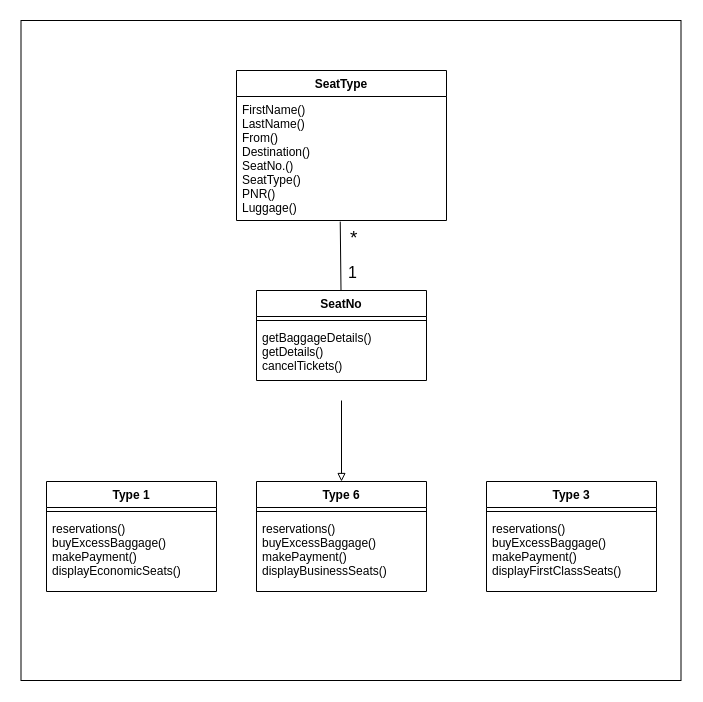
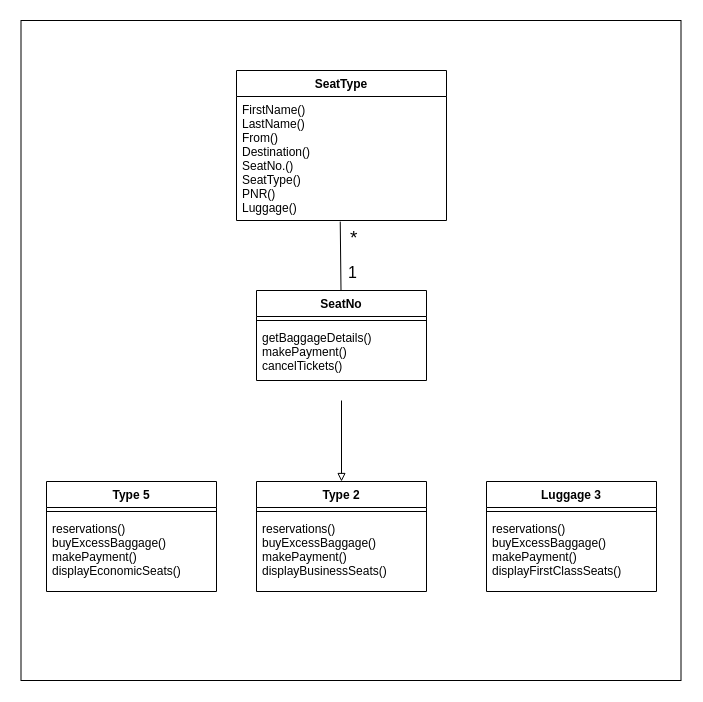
node "getBaggageDetails() getDetails() cancelTickets()": label "getBaggageDetails() getDetails() cancelTickets()" -> "getBaggageDetails() makePayment() cancelTickets()"
node "Type 1": label "Type 1" -> "Type 5"
node "Type 6": label "Type 6" -> "Type 2"
node "Type 3": label "Type 3" -> "Luggage 3"
